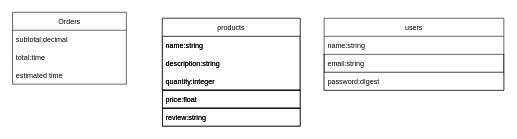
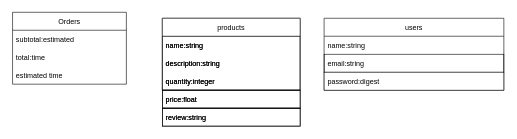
node "subtotal:decimal": label "subtotal:decimal" -> "subtotal:estimated"
